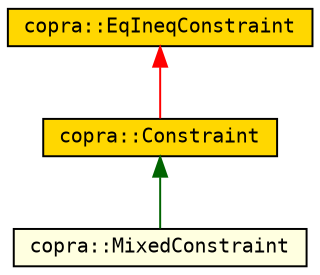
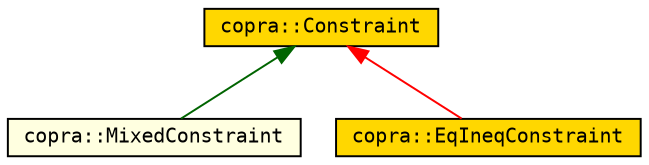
edge "copra::Constraint" -> "copra::EqIneqConstraint": reversed
